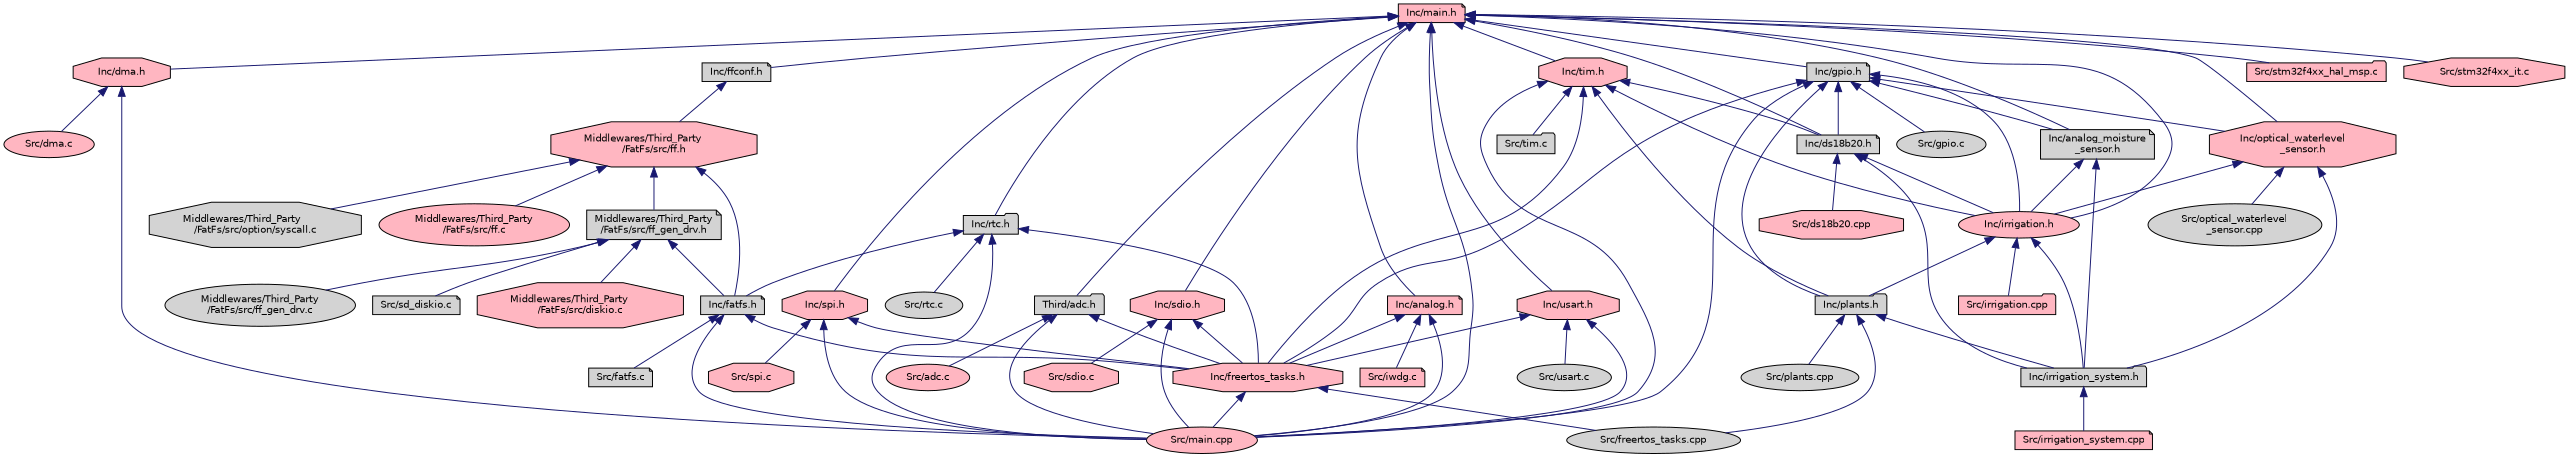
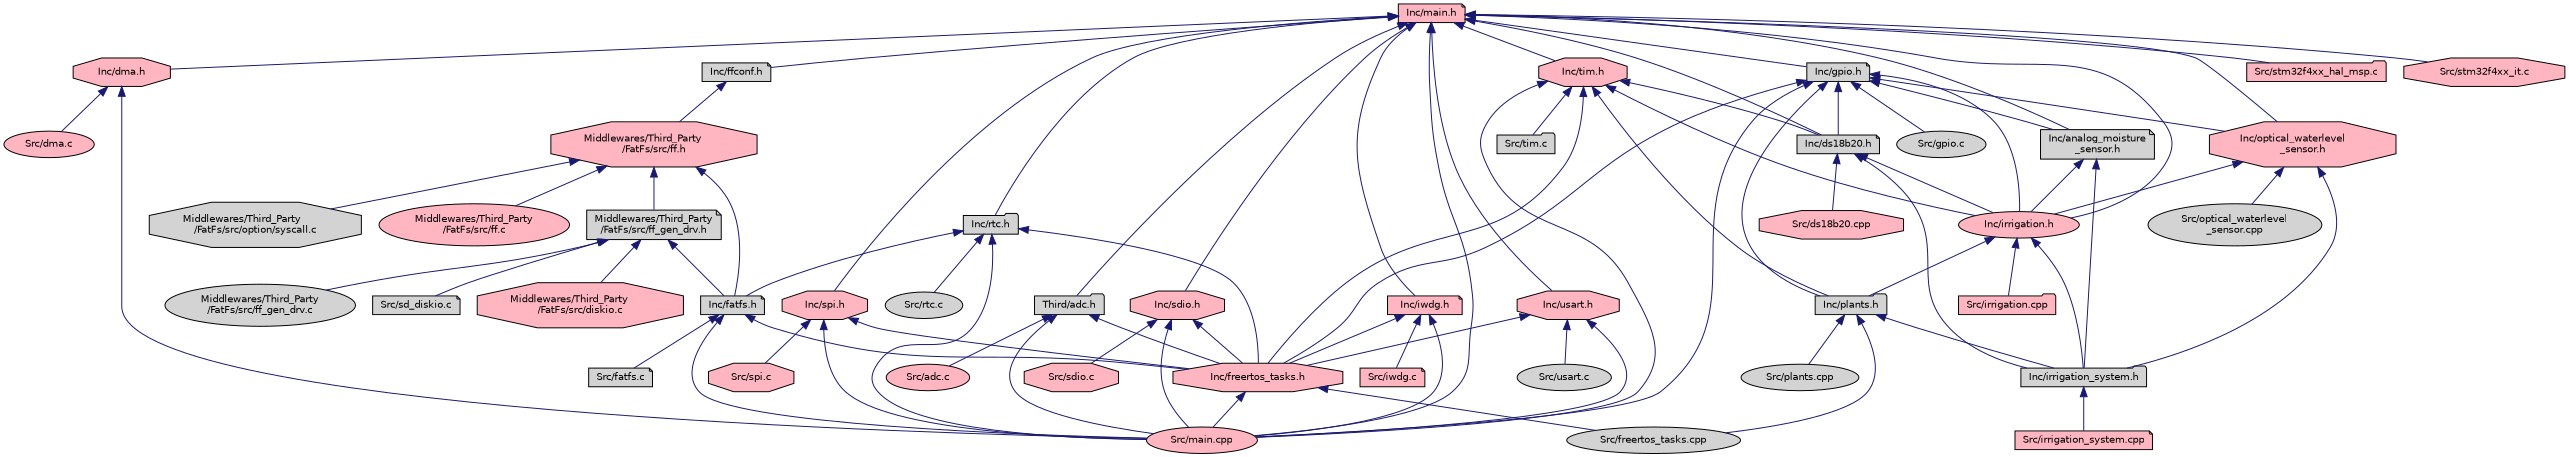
node "Inc/analog.h": label "Inc/analog.h" -> "Inc/iwdg.h"
